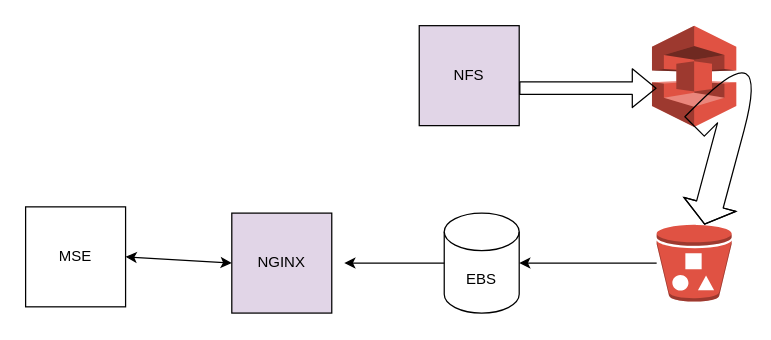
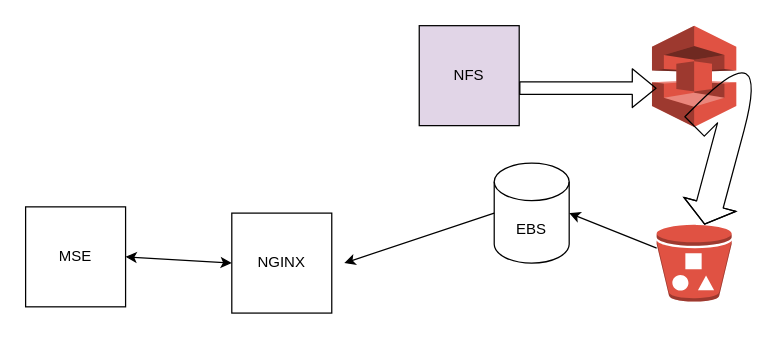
node "NGINX": fillcolor #e1d5e7 -> #ffffff
node "EBS": moved (482, 263) -> (532, 213)
